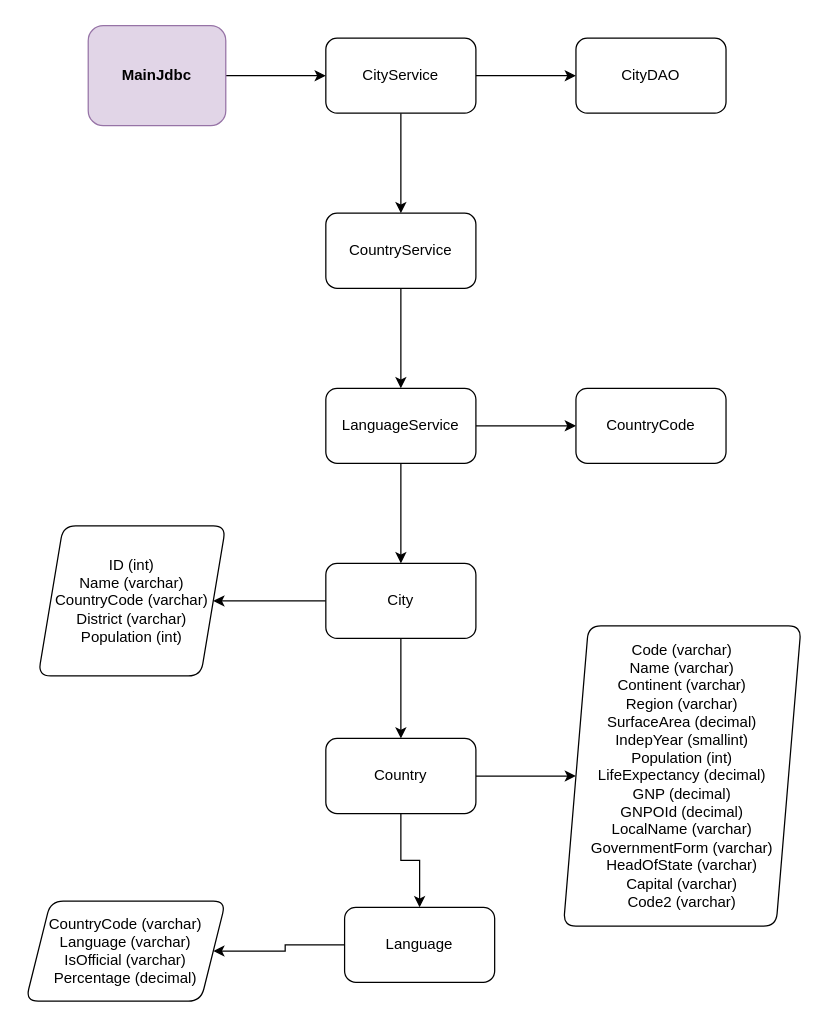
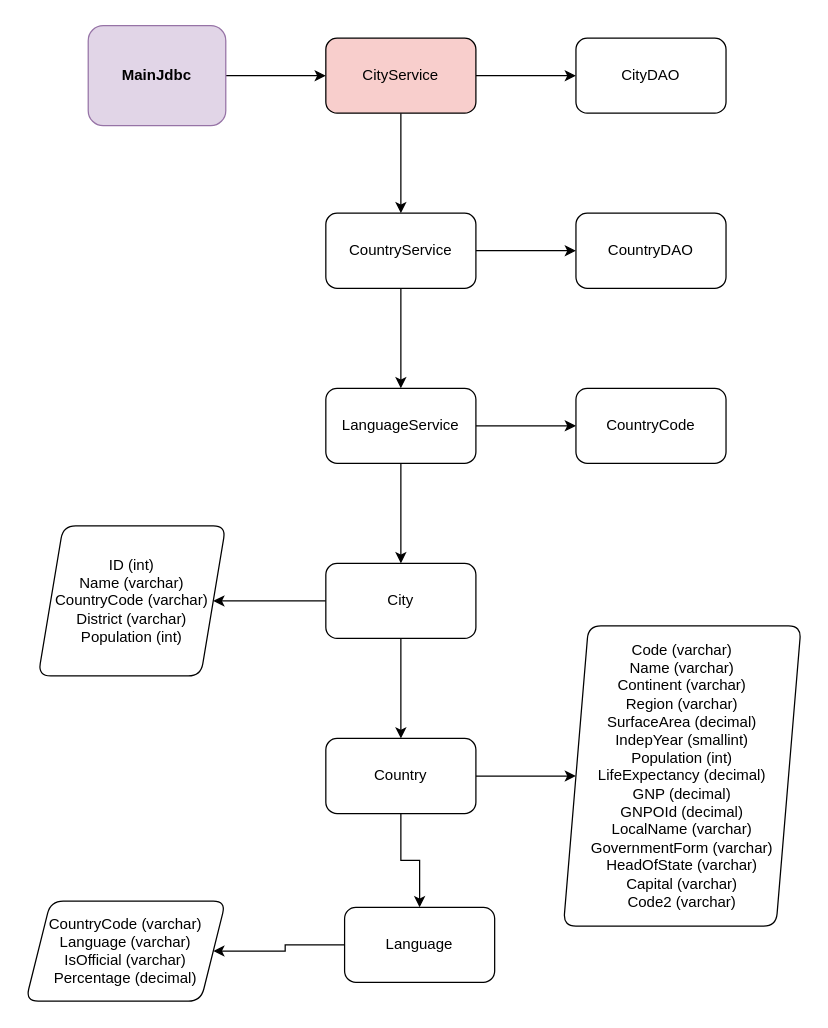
node "CityService": fillcolor #ffffff -> #f8cecc
edge "CountryService" -> "CountryDAO": added
node "CountryDAO": added
